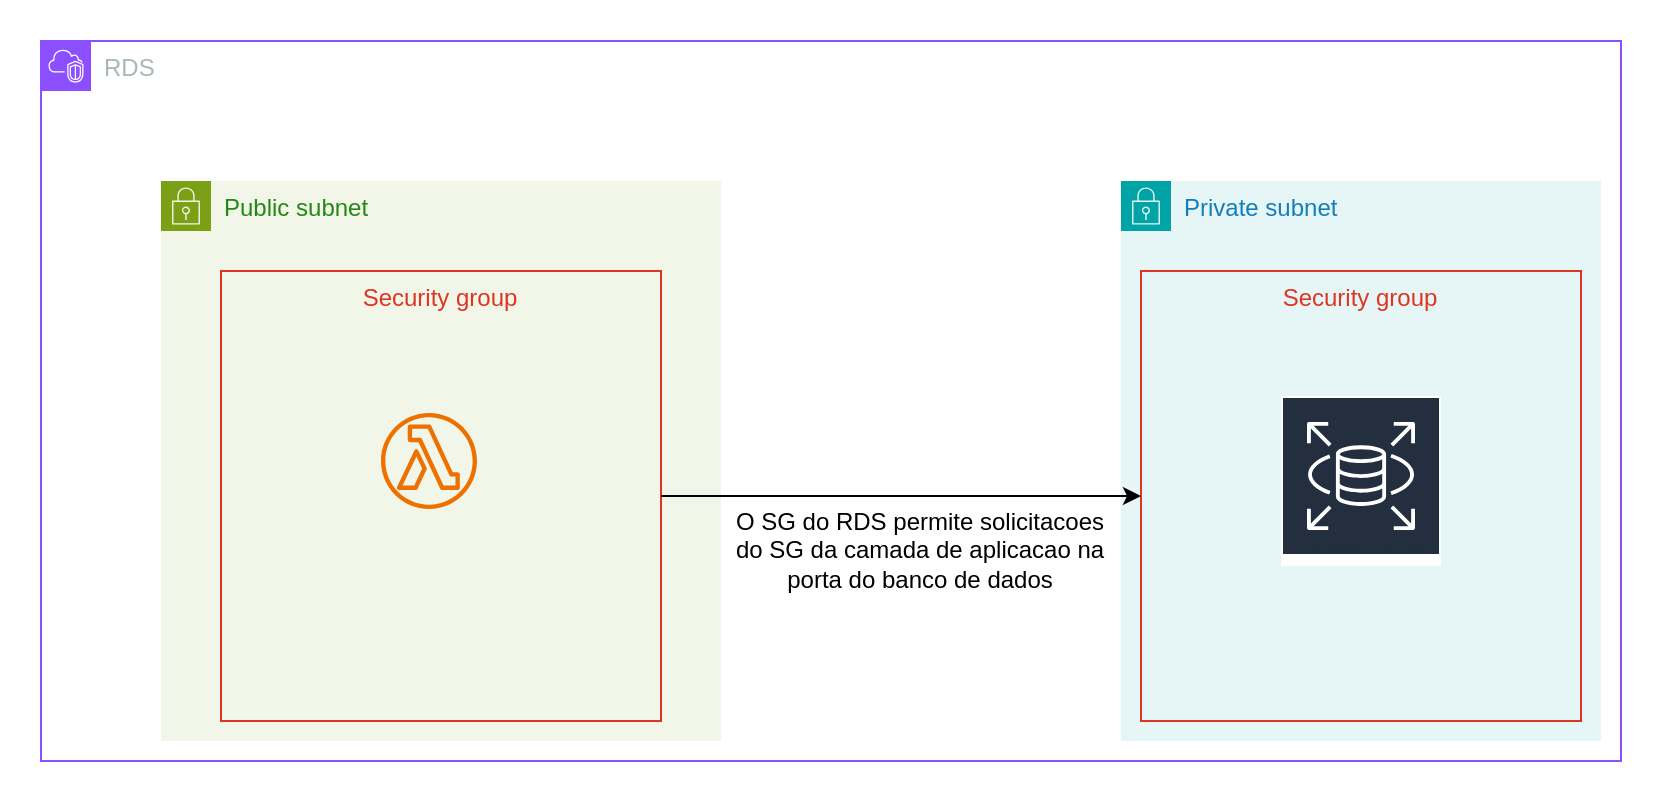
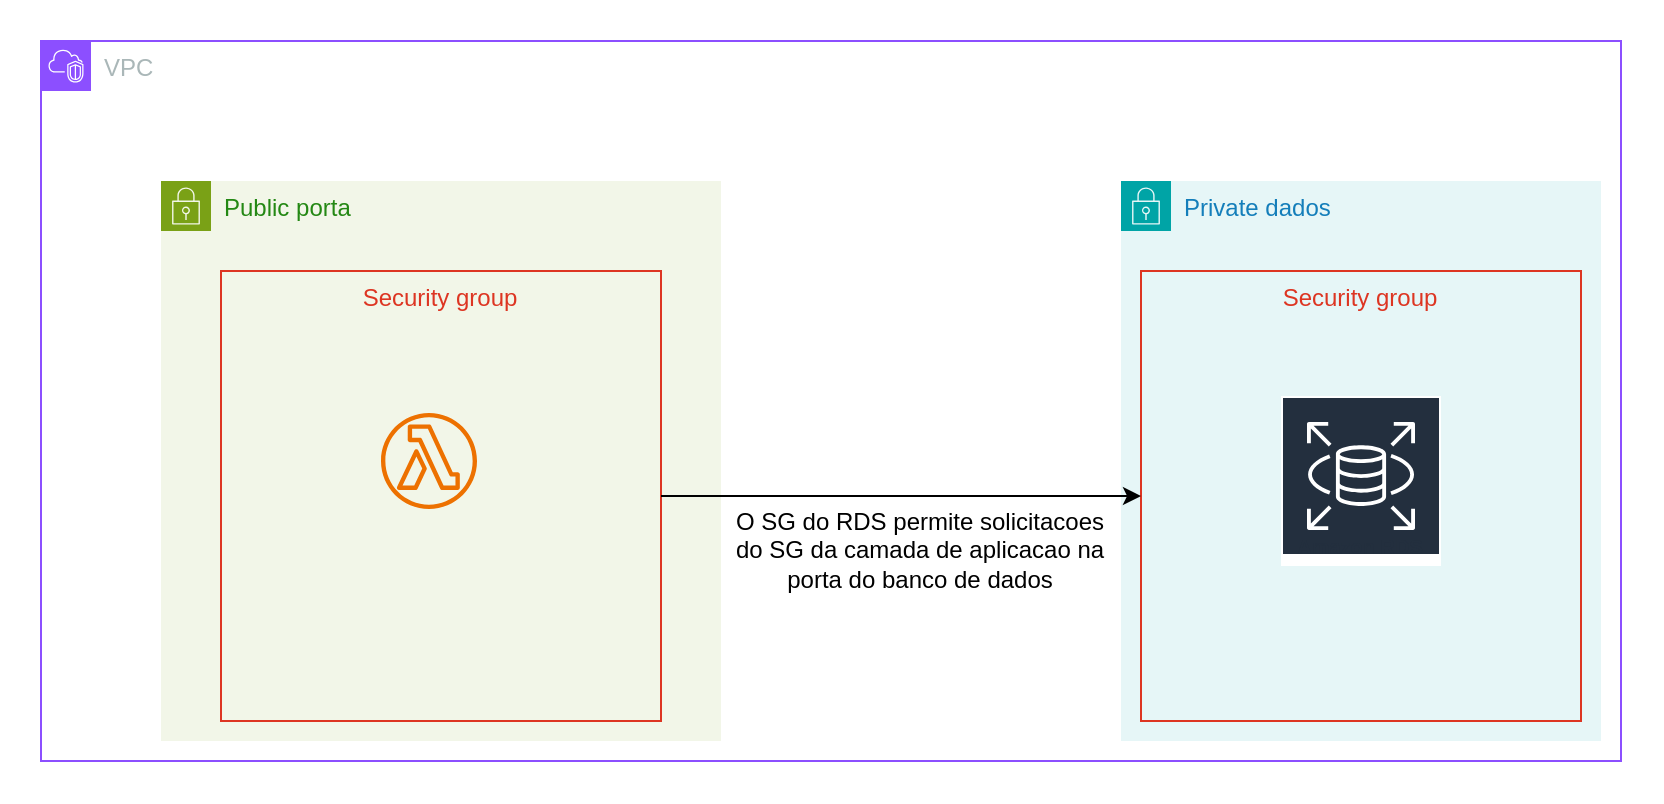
node "RDS": label "RDS" -> "VPC"
node "Public subnet": label "Public subnet" -> "Public porta"
node "Private subnet": label "Private subnet" -> "Private dados"
